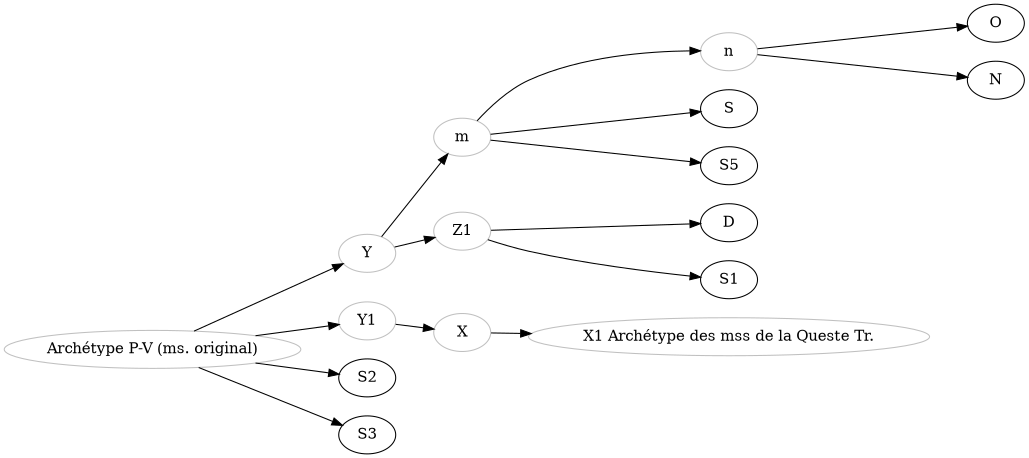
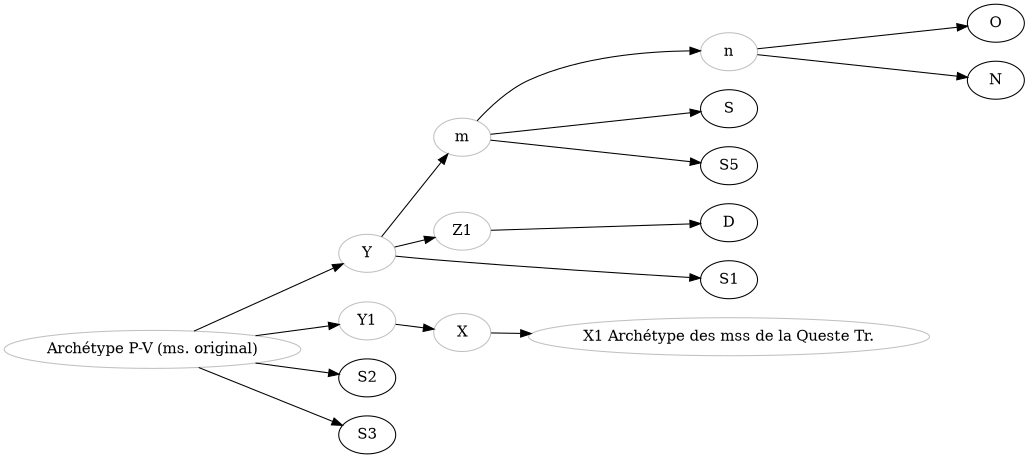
edge "Z1" -> "S1": now "Y" -> "S1"
